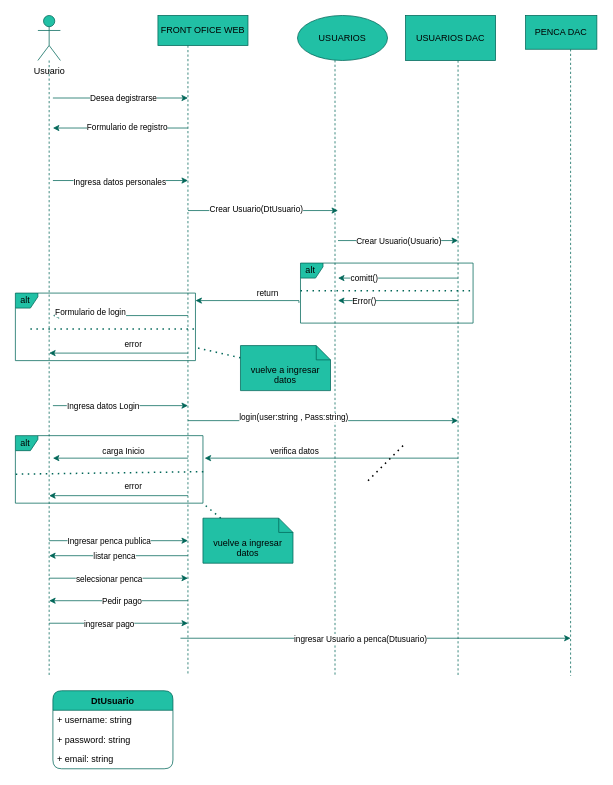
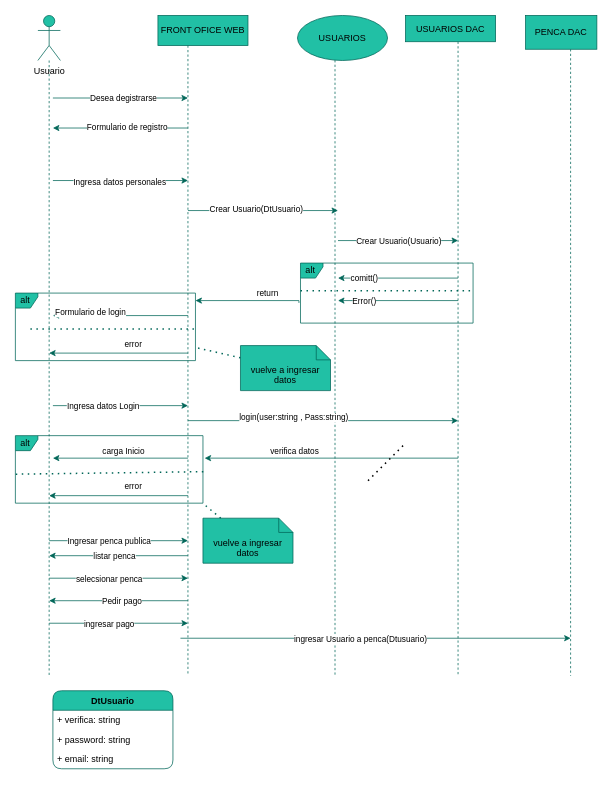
node "USUARIOS DAC": size 90x45 -> 90x26
node "+ username: string": label "+ username: string" -> "+ verifica: string"
